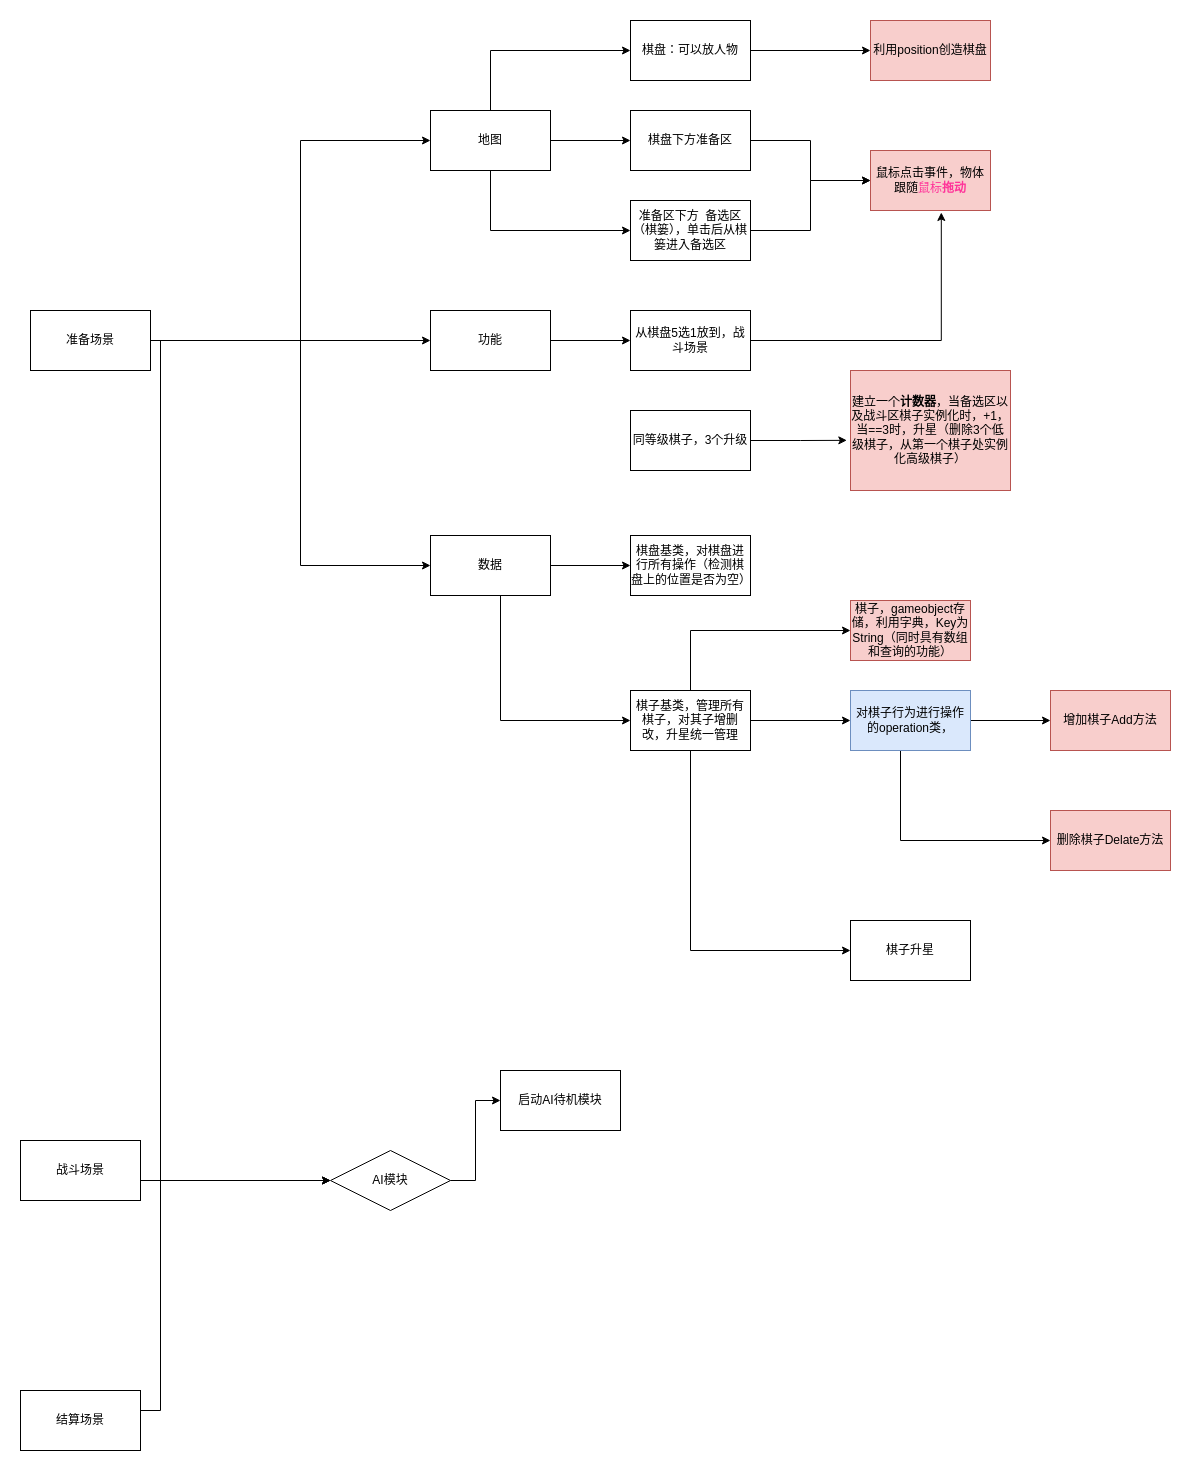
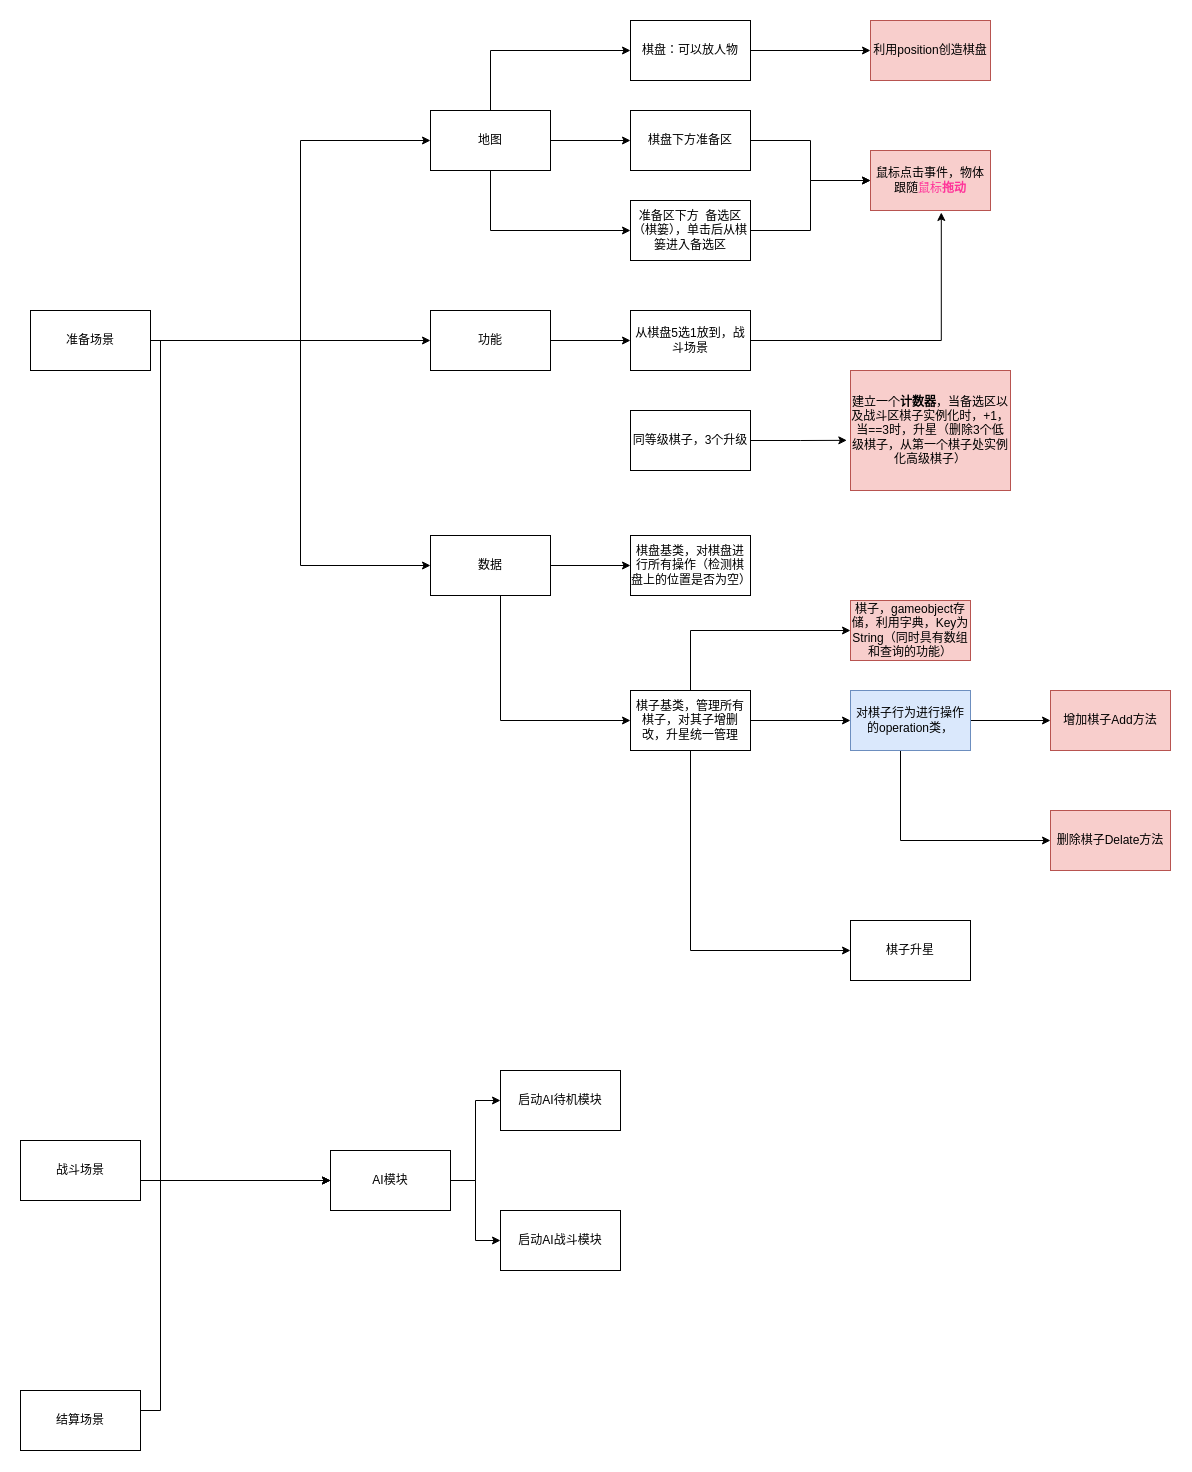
node "AI模块": shape diamond -> rectangle
edge "AI模块" -> "启动AI战斗模块": added
node "启动AI战斗模块": added
